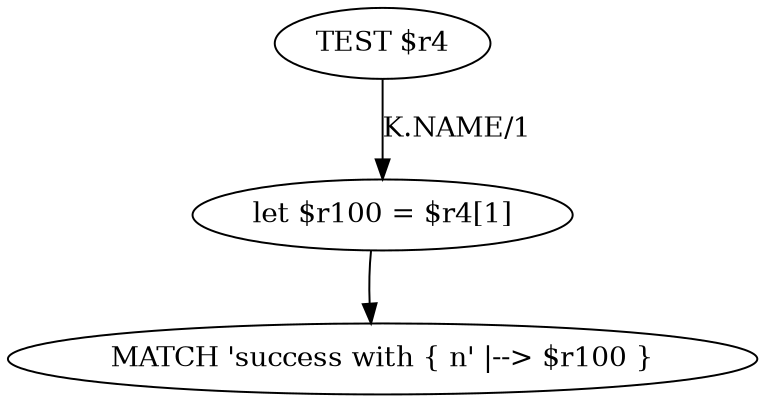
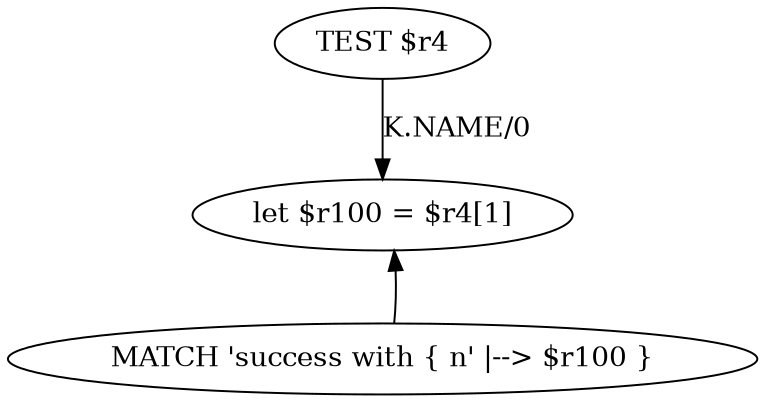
edge "TEST $r4" -> "let $r100 = $r4[1]": label "K.NAME/1" -> "K.NAME/0"
edge "let $r100 = $r4[1]" -> "MATCH 'success with { n' |--> $r100 }": reversed
